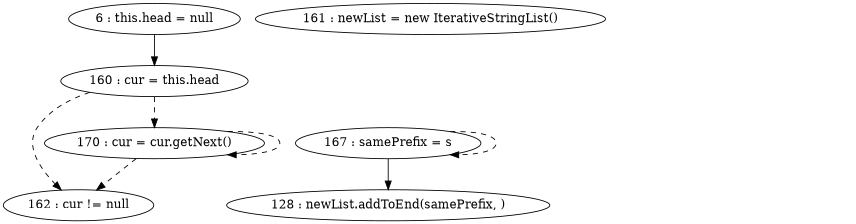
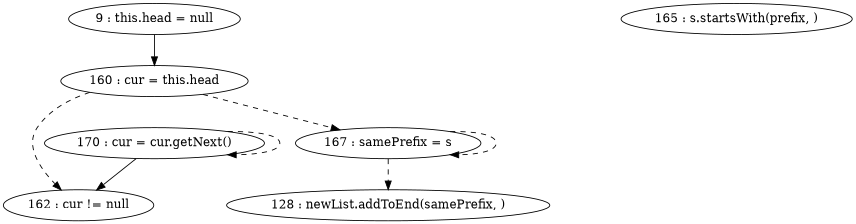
node "6 : this.head = null": label "6 : this.head = null" -> "9 : this.head = null"
node "161 : newList = new IterativeStringList()": removed
node "165 : s.startsWith(prefix, )": added
edge "160 : cur = this.head" -> "170 : cur = cur.getNext()": now "160 : cur = this.head" -> "167 : samePrefix = s"
edge "167 : samePrefix = s" -> "128 : newList.addToEnd(samePrefix, )": style solid -> dashed
edge "170 : cur = cur.getNext()" -> "162 : cur != null": style dashed -> solid
